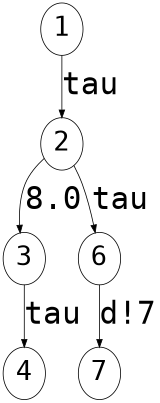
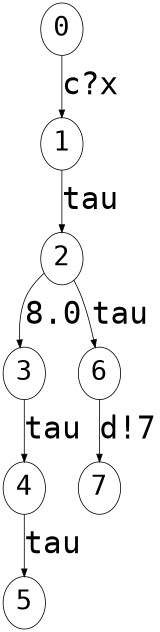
node "0": added
node "5": added
